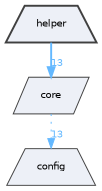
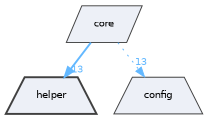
edge "helper" -> "core": reversed
